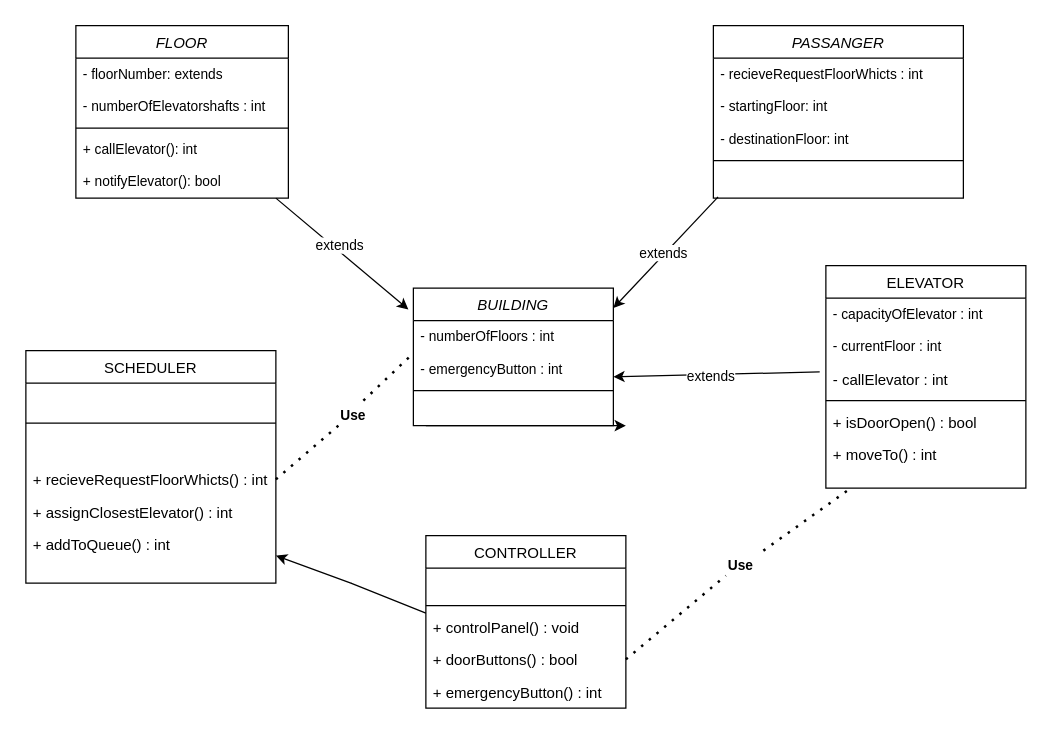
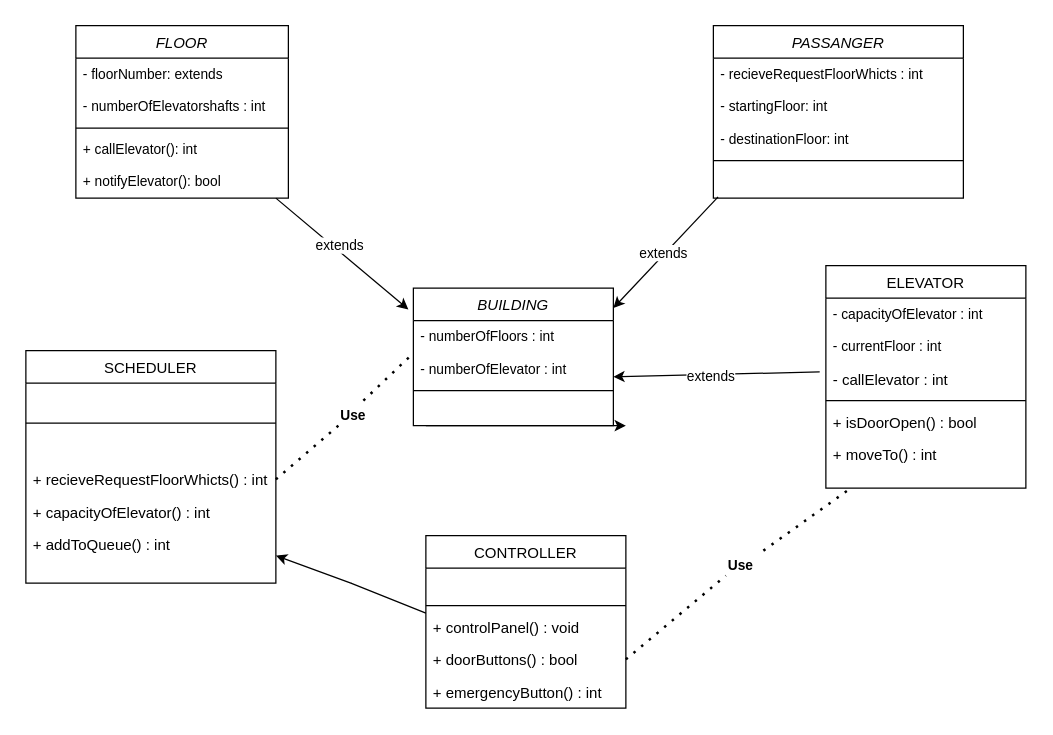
node "- emergencyButton : int": label "- emergencyButton : int" -> "- numberOfElevator : int"
node "+ assignClosestElevator() : int": label "+ assignClosestElevator() : int" -> "+ capacityOfElevator() : int"
